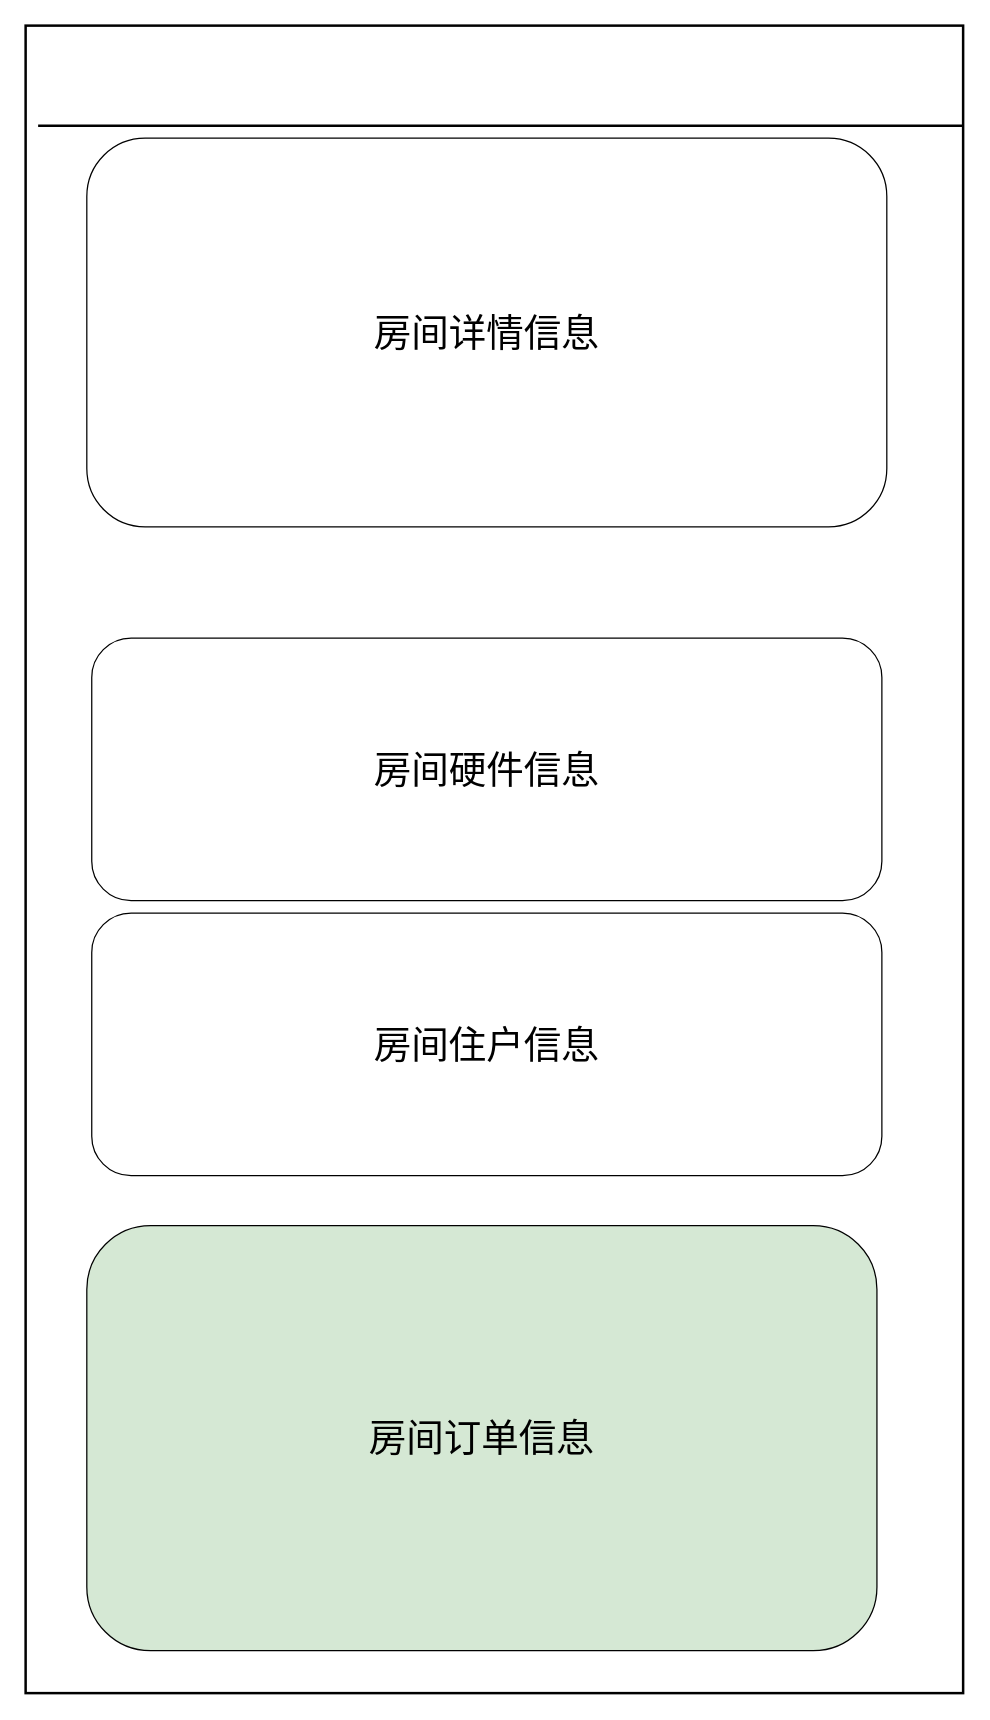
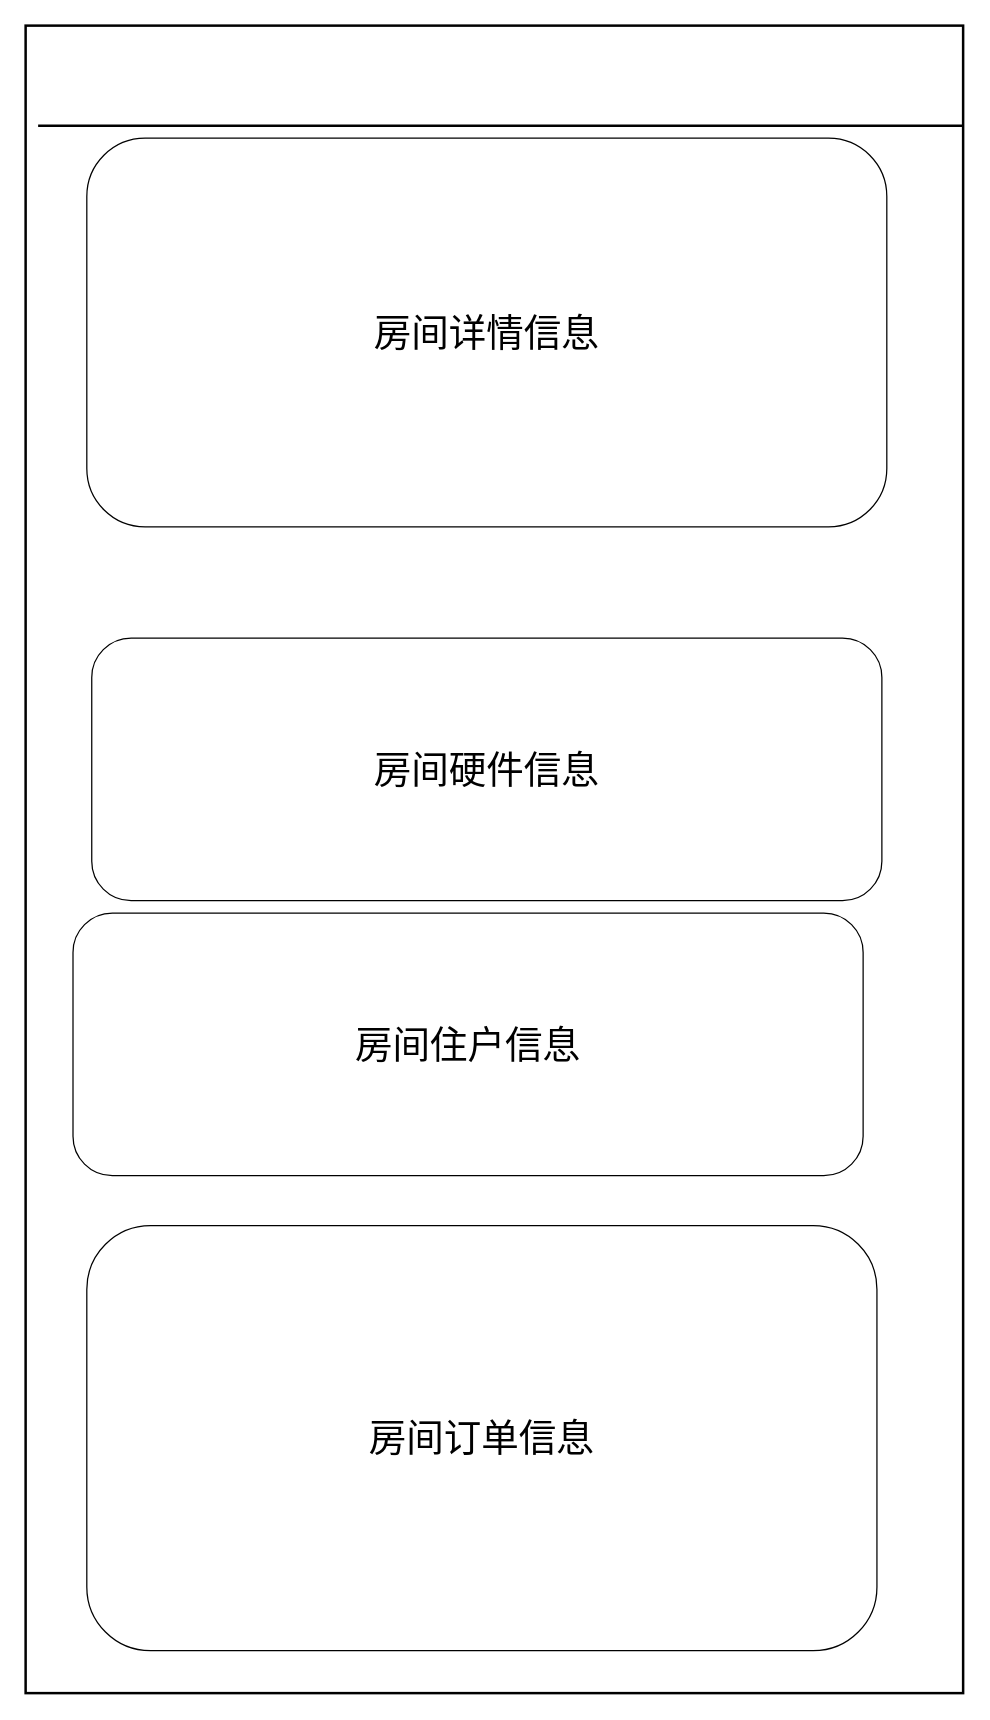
node "房间住户信息": moved (487, 1044) -> (468, 1044)
node "房间订单信息": fillcolor #d5e8d4 -> #ffffff
